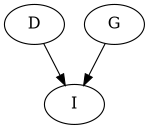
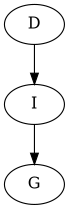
edge "G" -> "I": reversed
